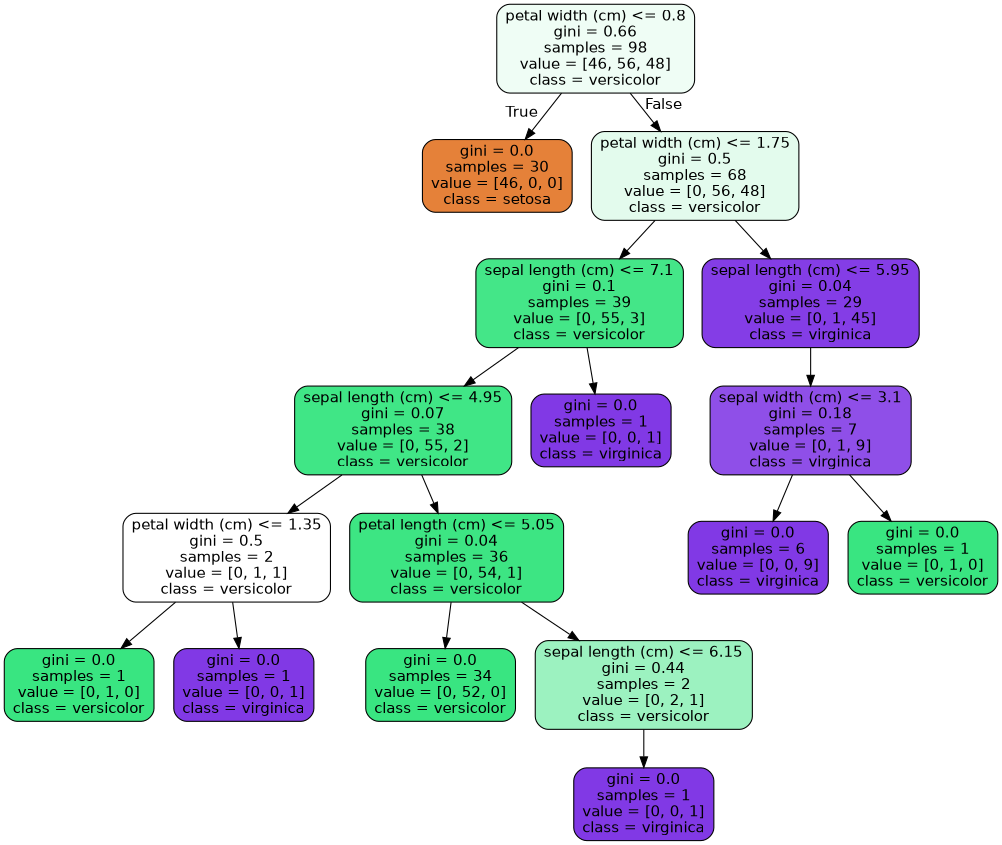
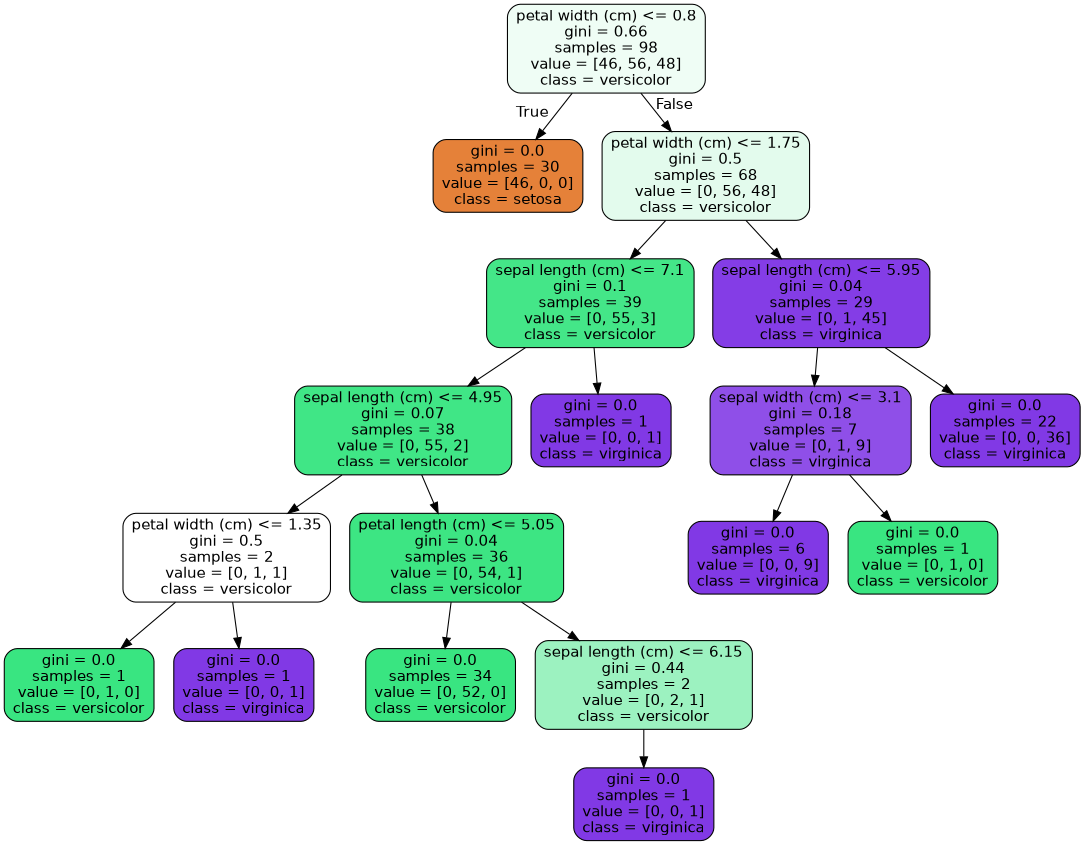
node "gini = 0.0 samples = 22 value = [0, 0, 36] class = virginica": added
